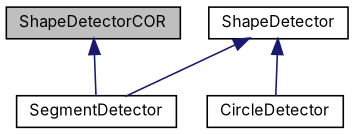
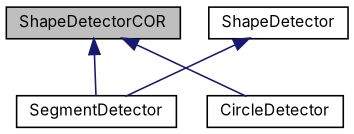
edge "CircleDetector" -> "ShapeDetector": now "CircleDetector" -> "ShapeDetectorCOR"
